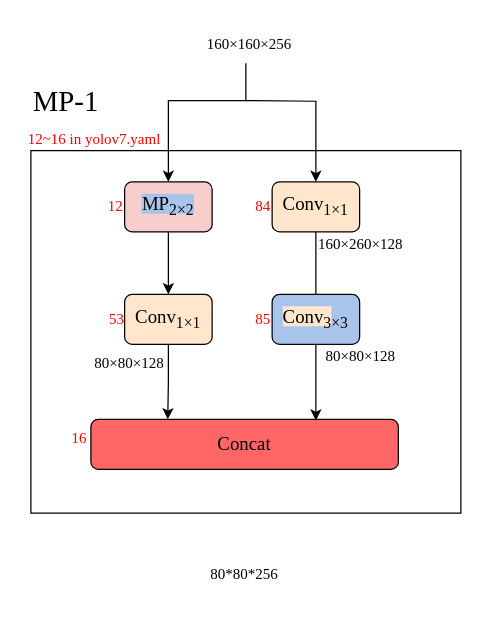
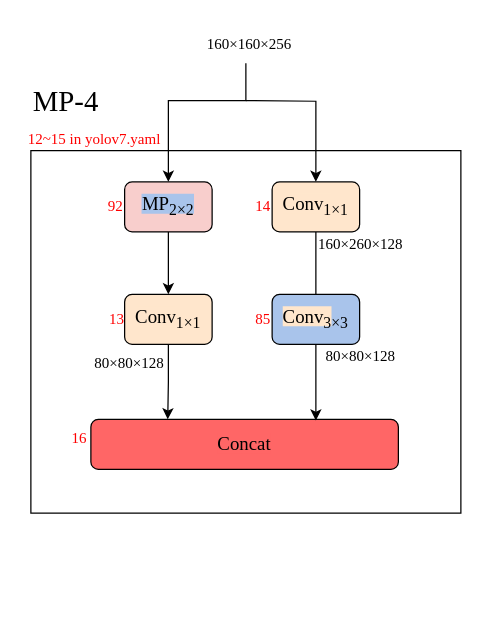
node "MP-1": label "MP-1" -> "MP-4"
node "12~16 in yolov7.yaml": label "12~16 in yolov7.yaml" -> "12~15 in yolov7.yaml"
node "12": label "12" -> "92"
node "84": label "84" -> "14"
node "53": label "53" -> "13"
node "80*80*256": removed
